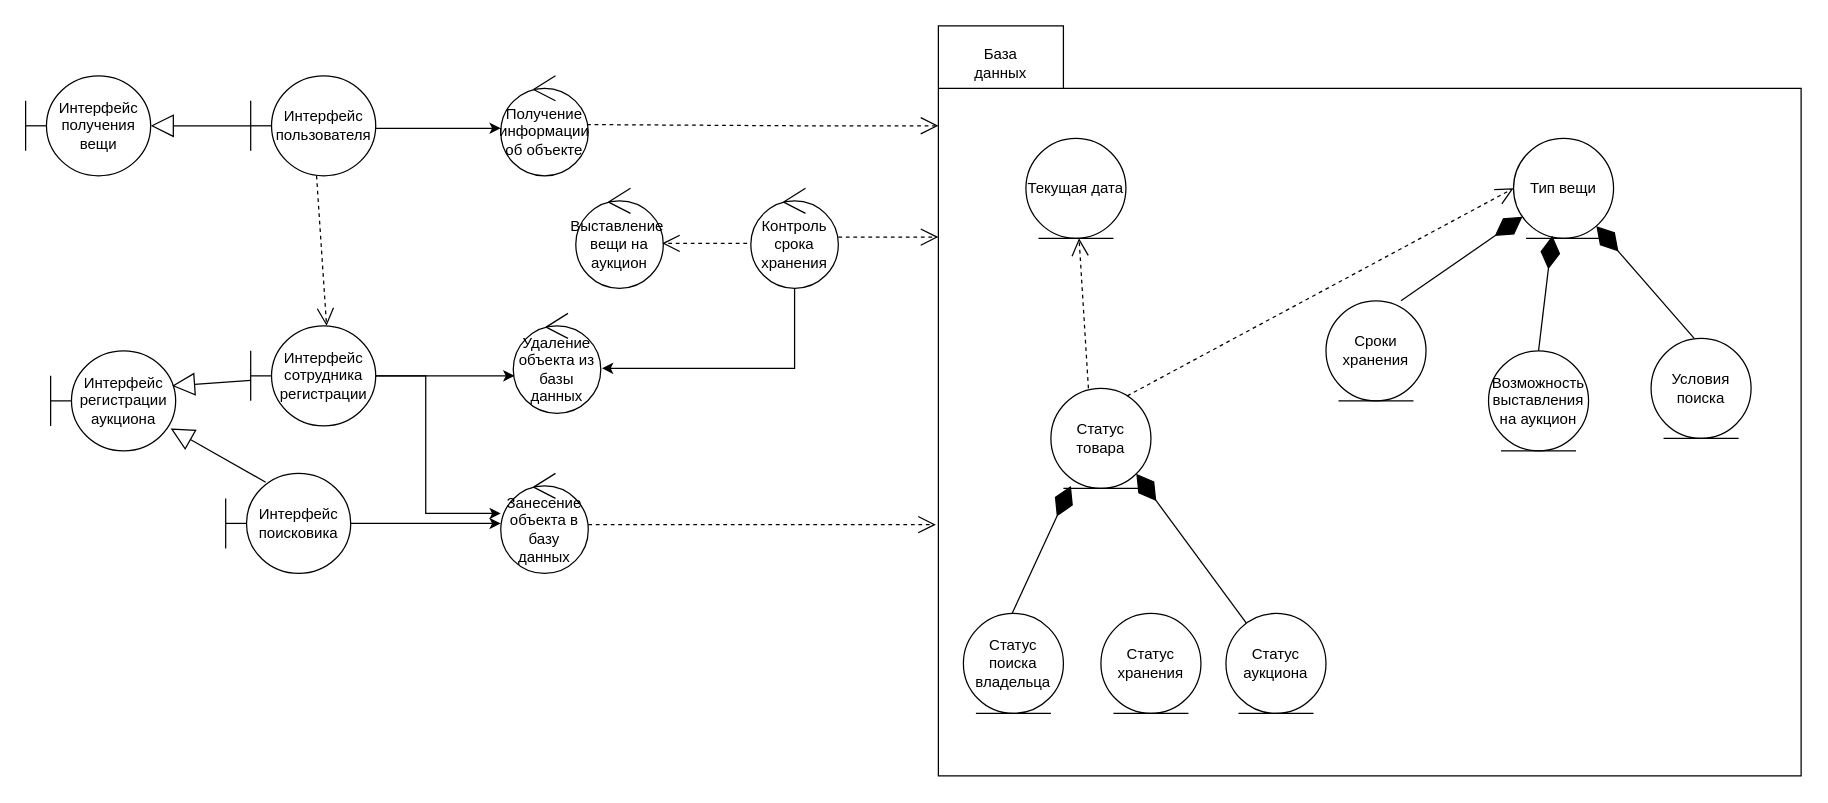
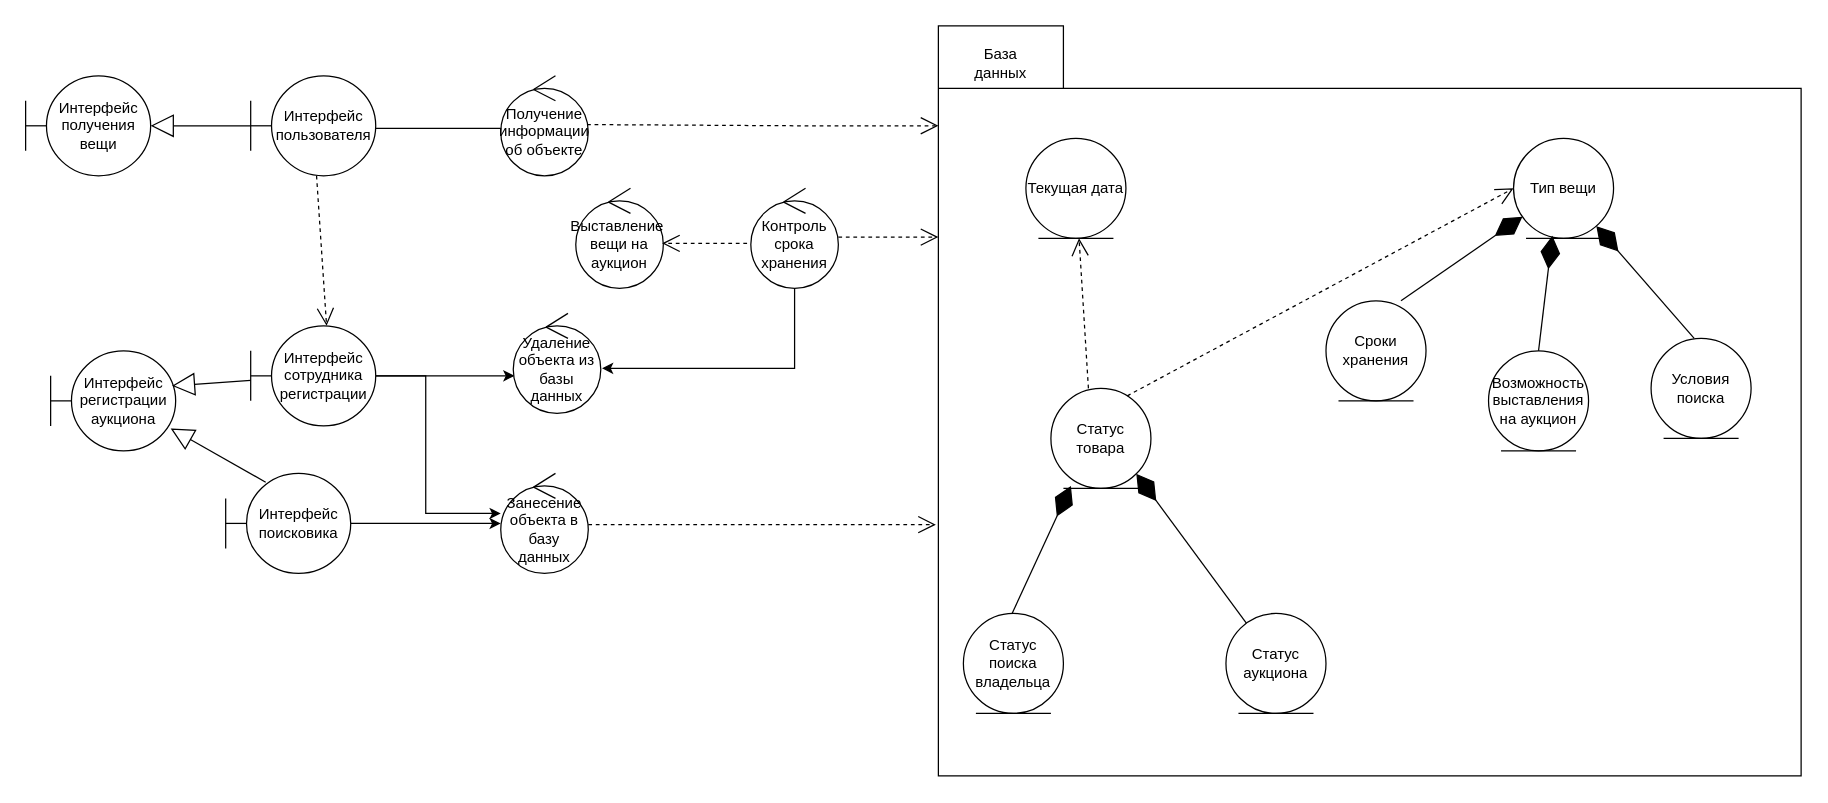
edge "Интерфейс пользователя" -> "Получение информации об объекте": arrowhead classic -> none
node "Статус хранения": removed
